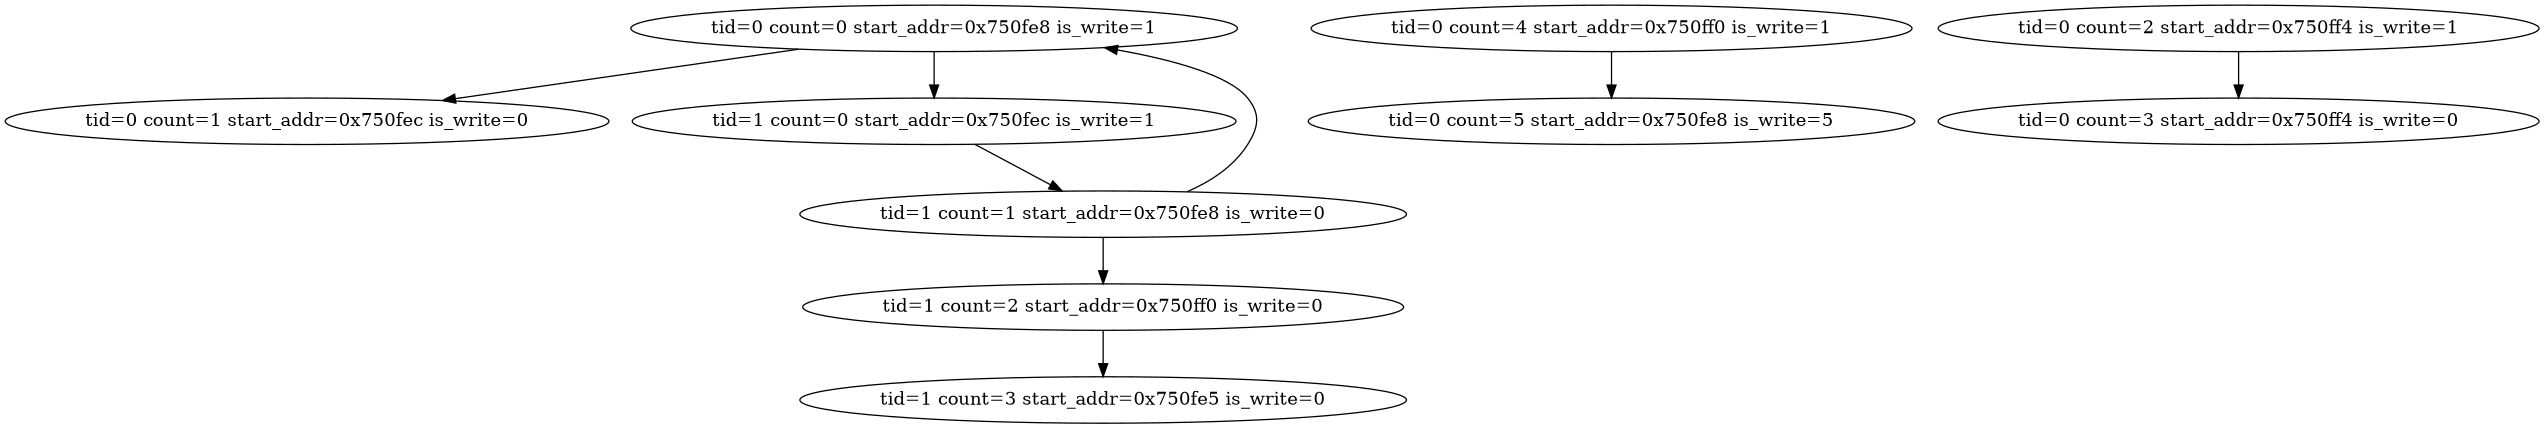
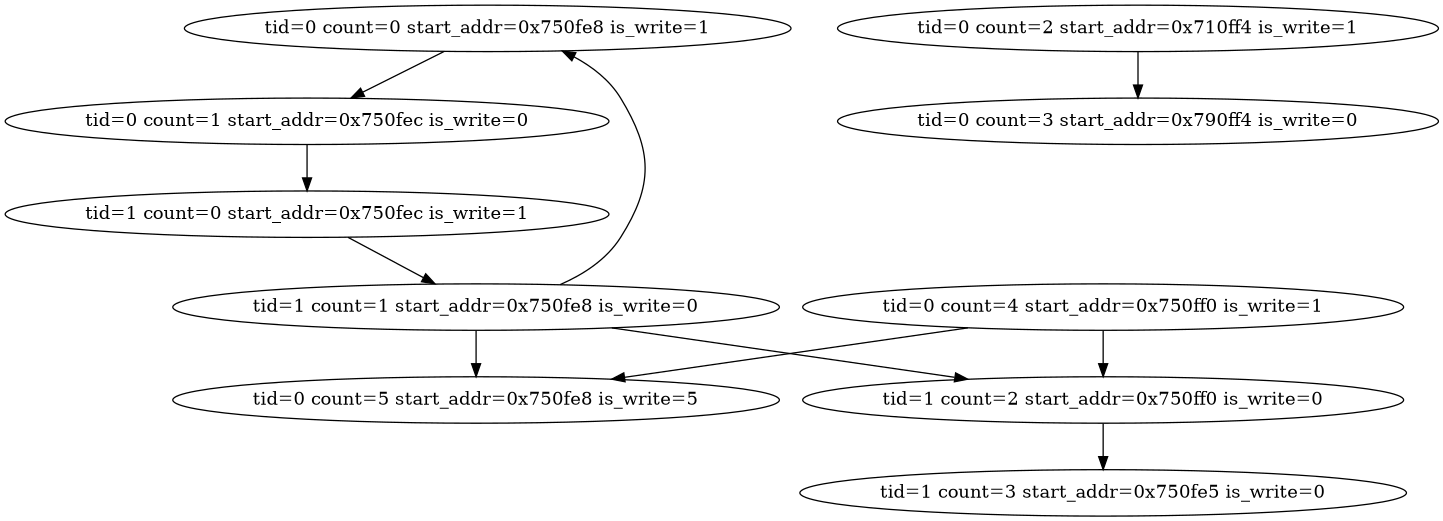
node "tid=0 count=2 start_addr=0x750ff4 is_write=1": label "tid=0 count=2 start_addr=0x750ff4 is_write=1" -> "tid=0 count=2 start_addr=0x710ff4 is_write=1"
edge "tid=0 count=0 start_addr=0x750fe8 is_write=1" -> "tid=1 count=0 start_addr=0x750fec is_write=1": now "tid=0 count=1 start_addr=0x750fec is_write=0" -> "tid=1 count=0 start_addr=0x750fec is_write=1"
node "tid=0 count=3 start_addr=0x750ff4 is_write=0": label "tid=0 count=3 start_addr=0x750ff4 is_write=0" -> "tid=0 count=3 start_addr=0x790ff4 is_write=0"
edge "tid=1 count=1 start_addr=0x750fe8 is_write=0" -> "tid=0 count=5 start_addr=0x750fe8 is_write=5": added
edge "tid=0 count=4 start_addr=0x750ff0 is_write=1" -> "tid=1 count=2 start_addr=0x750ff0 is_write=0": added
